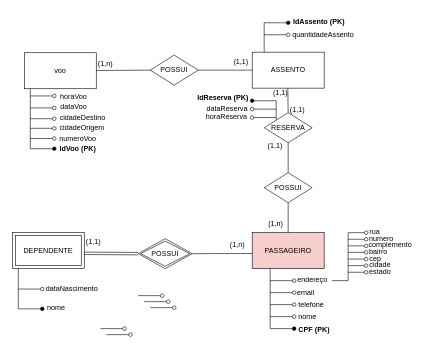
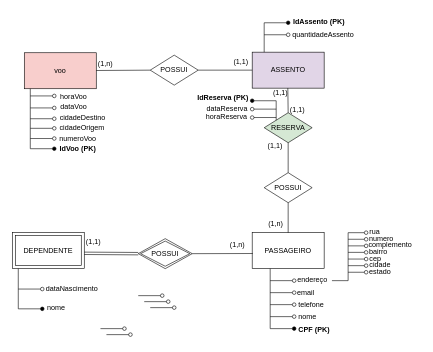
node "ASSENTO": fillcolor #ffffff -> #e1d5e7
node "voo": fillcolor #ffffff -> #f8cecc
node "RESERVA": fillcolor #ffffff -> #d5e8d4
node "PASSAGEIRO": fillcolor #f8cecc -> #ffffff
